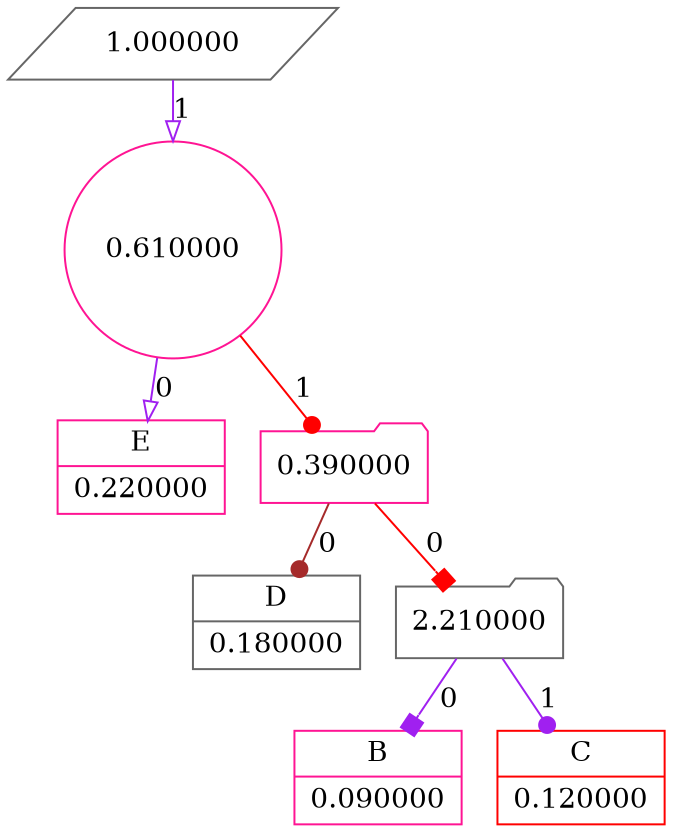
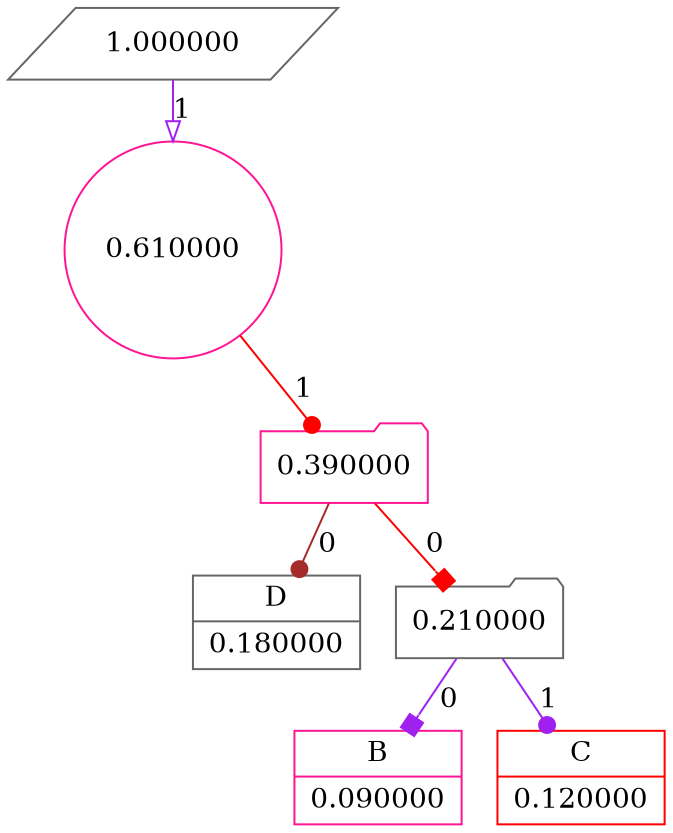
node "E": removed
node "2.210000": label "2.210000" -> "0.210000"
